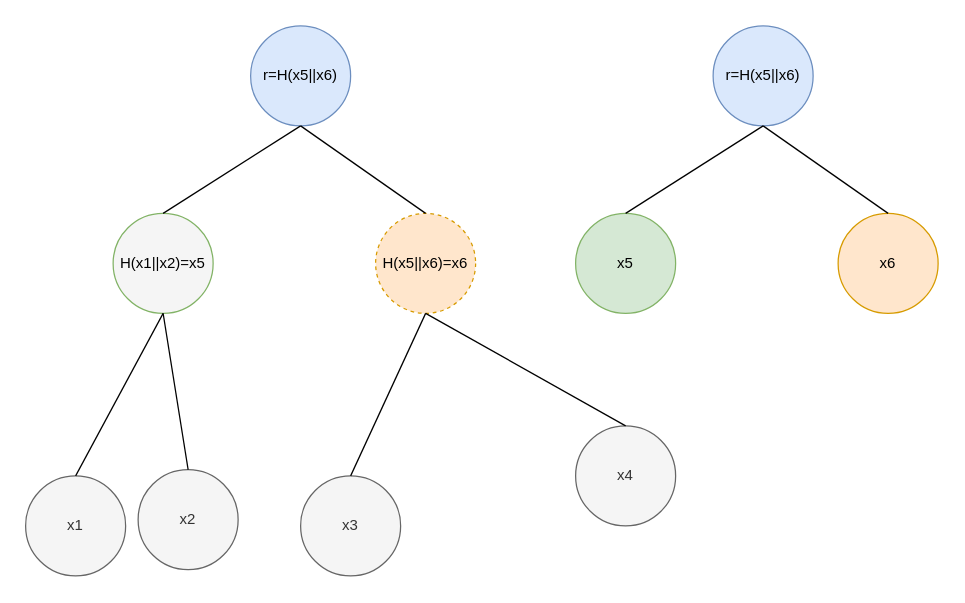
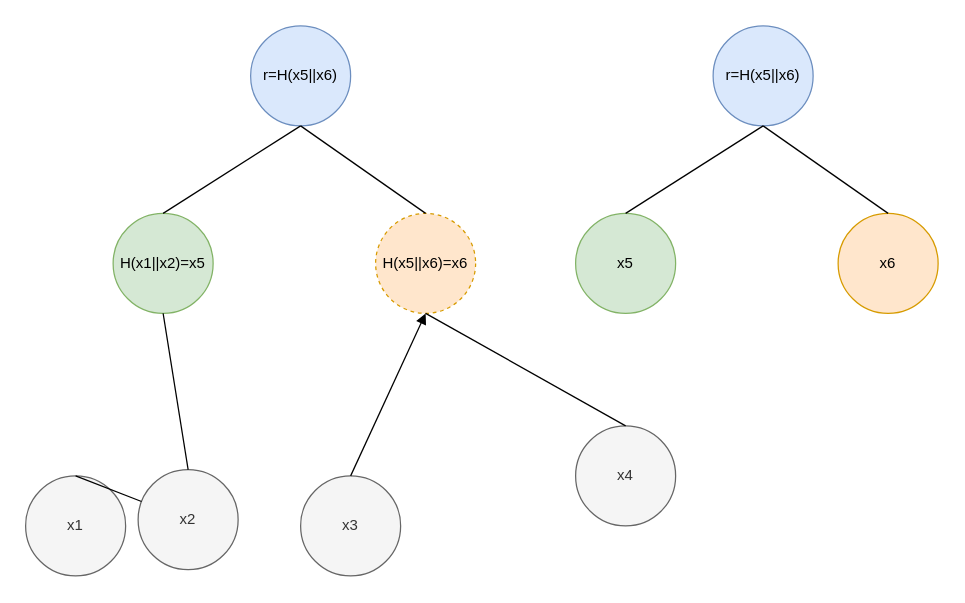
node "H(x1||x2)=x5": fillcolor #f5f5f5 -> #d5e8d4
edge "H(x5||x6)=x6" -- "x3": arrowhead none -> block
edge "H(x1||x2)=x5" -- "x1": now "x2" -- "x1"
